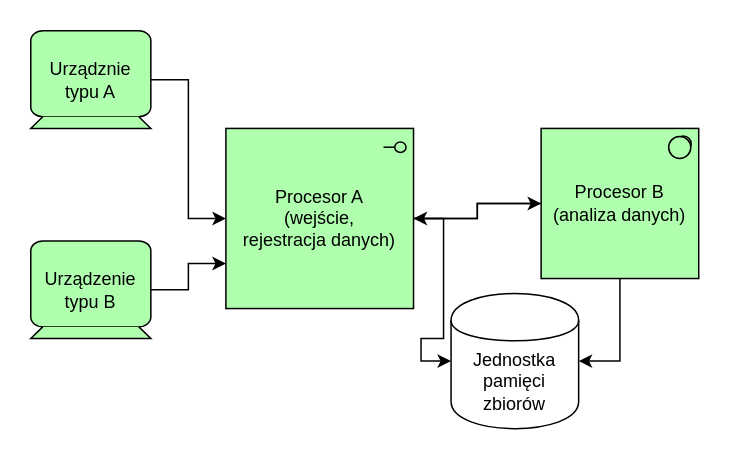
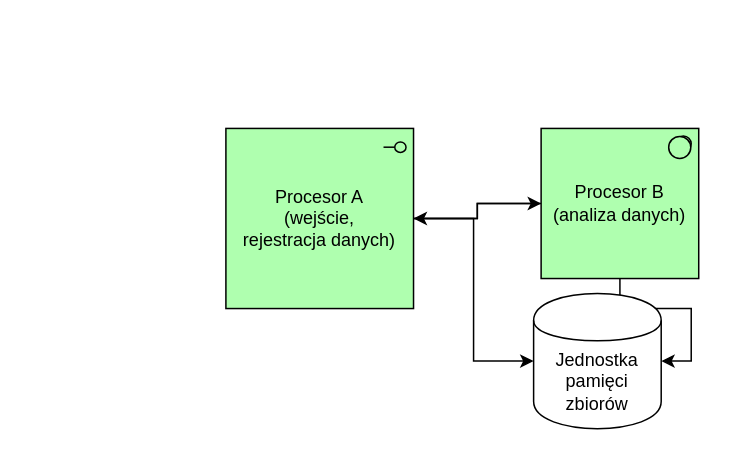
node "Urządznie typu A": removed
edge "Urządznie typu A" -> "Procesor A (wejście, rejestracja danych)": removed
edge "Urządzenie typu B" -> "Procesor A (wejście, rejestracja danych)": removed
node "Urządzenie typu B": removed
node "Jednostka pamięci zbiorów": moved (515, 361) -> (597, 361)
